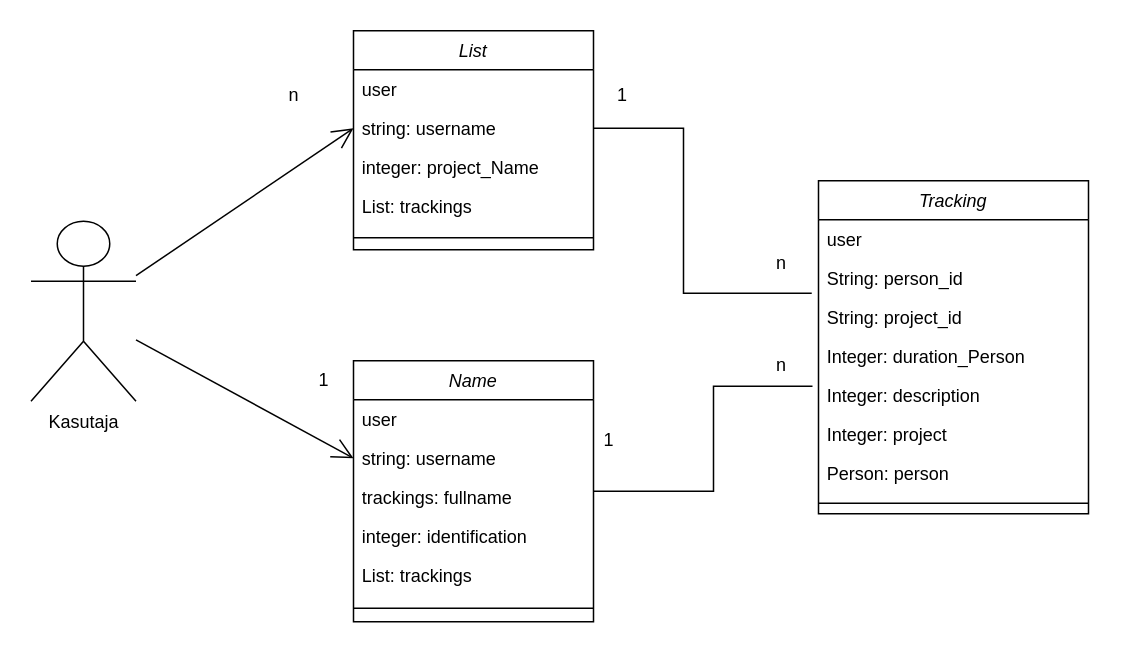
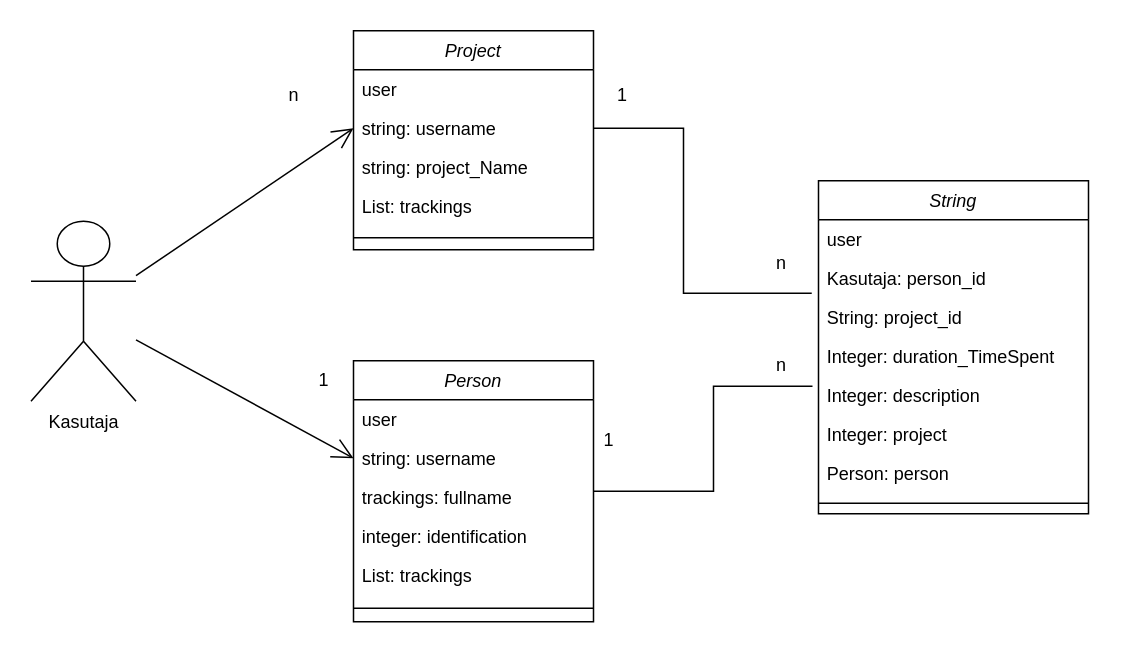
node "List": label "List" -> "Project"
node "integer: project_Name": label "integer: project_Name" -> "string: project_Name"
node "Tracking": label "Tracking" -> "String"
node "String: person_id": label "String: person_id" -> "Kasutaja: person_id"
node "Integer: duration_Person": label "Integer: duration_Person" -> "Integer: duration_TimeSpent"
node "Name": label "Name" -> "Person"
